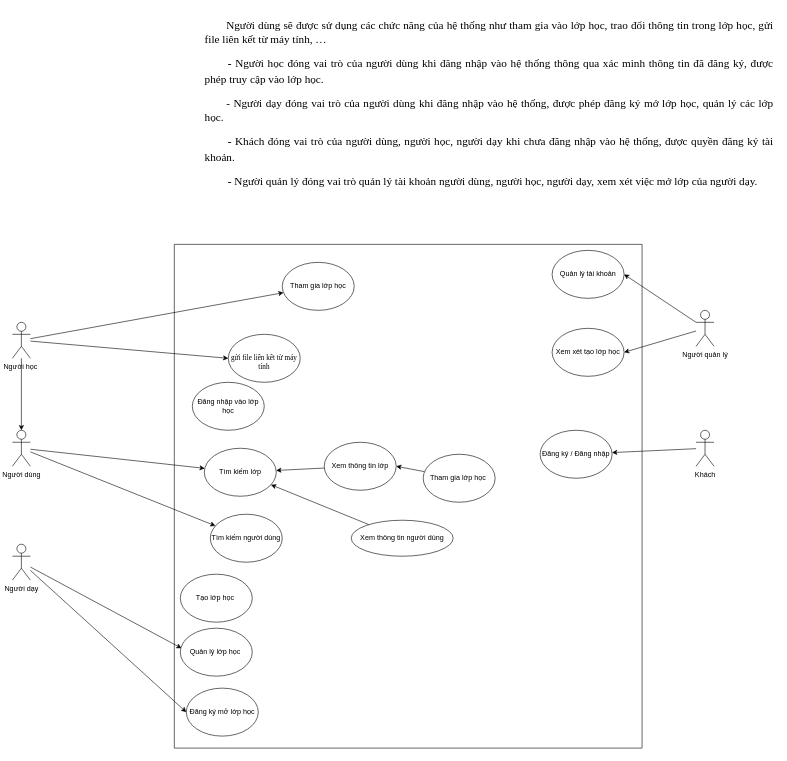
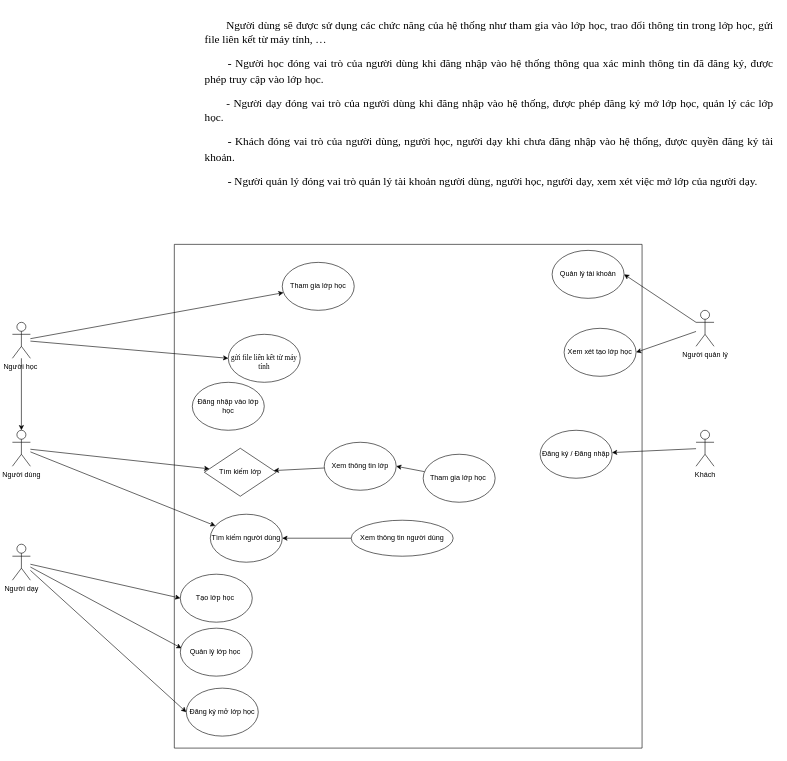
node "Xem xét tạo lớp học": moved (588, 353) -> (600, 353)
node "Tìm kiếm lớp": shape ellipse -> diamond
edge "Xem thông tin người dùng" -> "Tìm kiếm lớp": now "Xem thông tin người dùng" -> "Tìm kiếm người dùng"
edge "Người dạy" -> "Tạo lớp học": added
